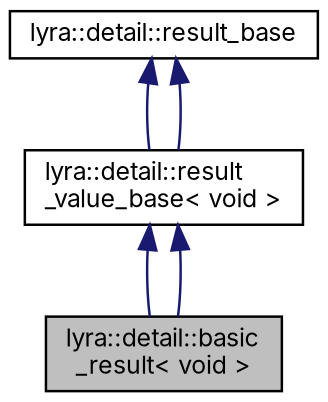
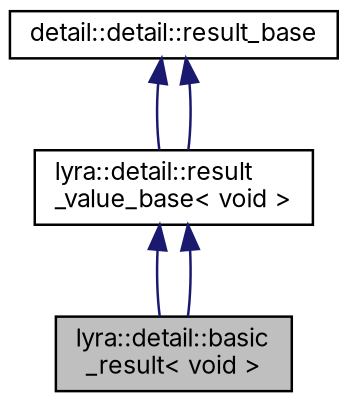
node "lyra::detail::result_base": label "lyra::detail::result_base" -> "detail::detail::result_base"
